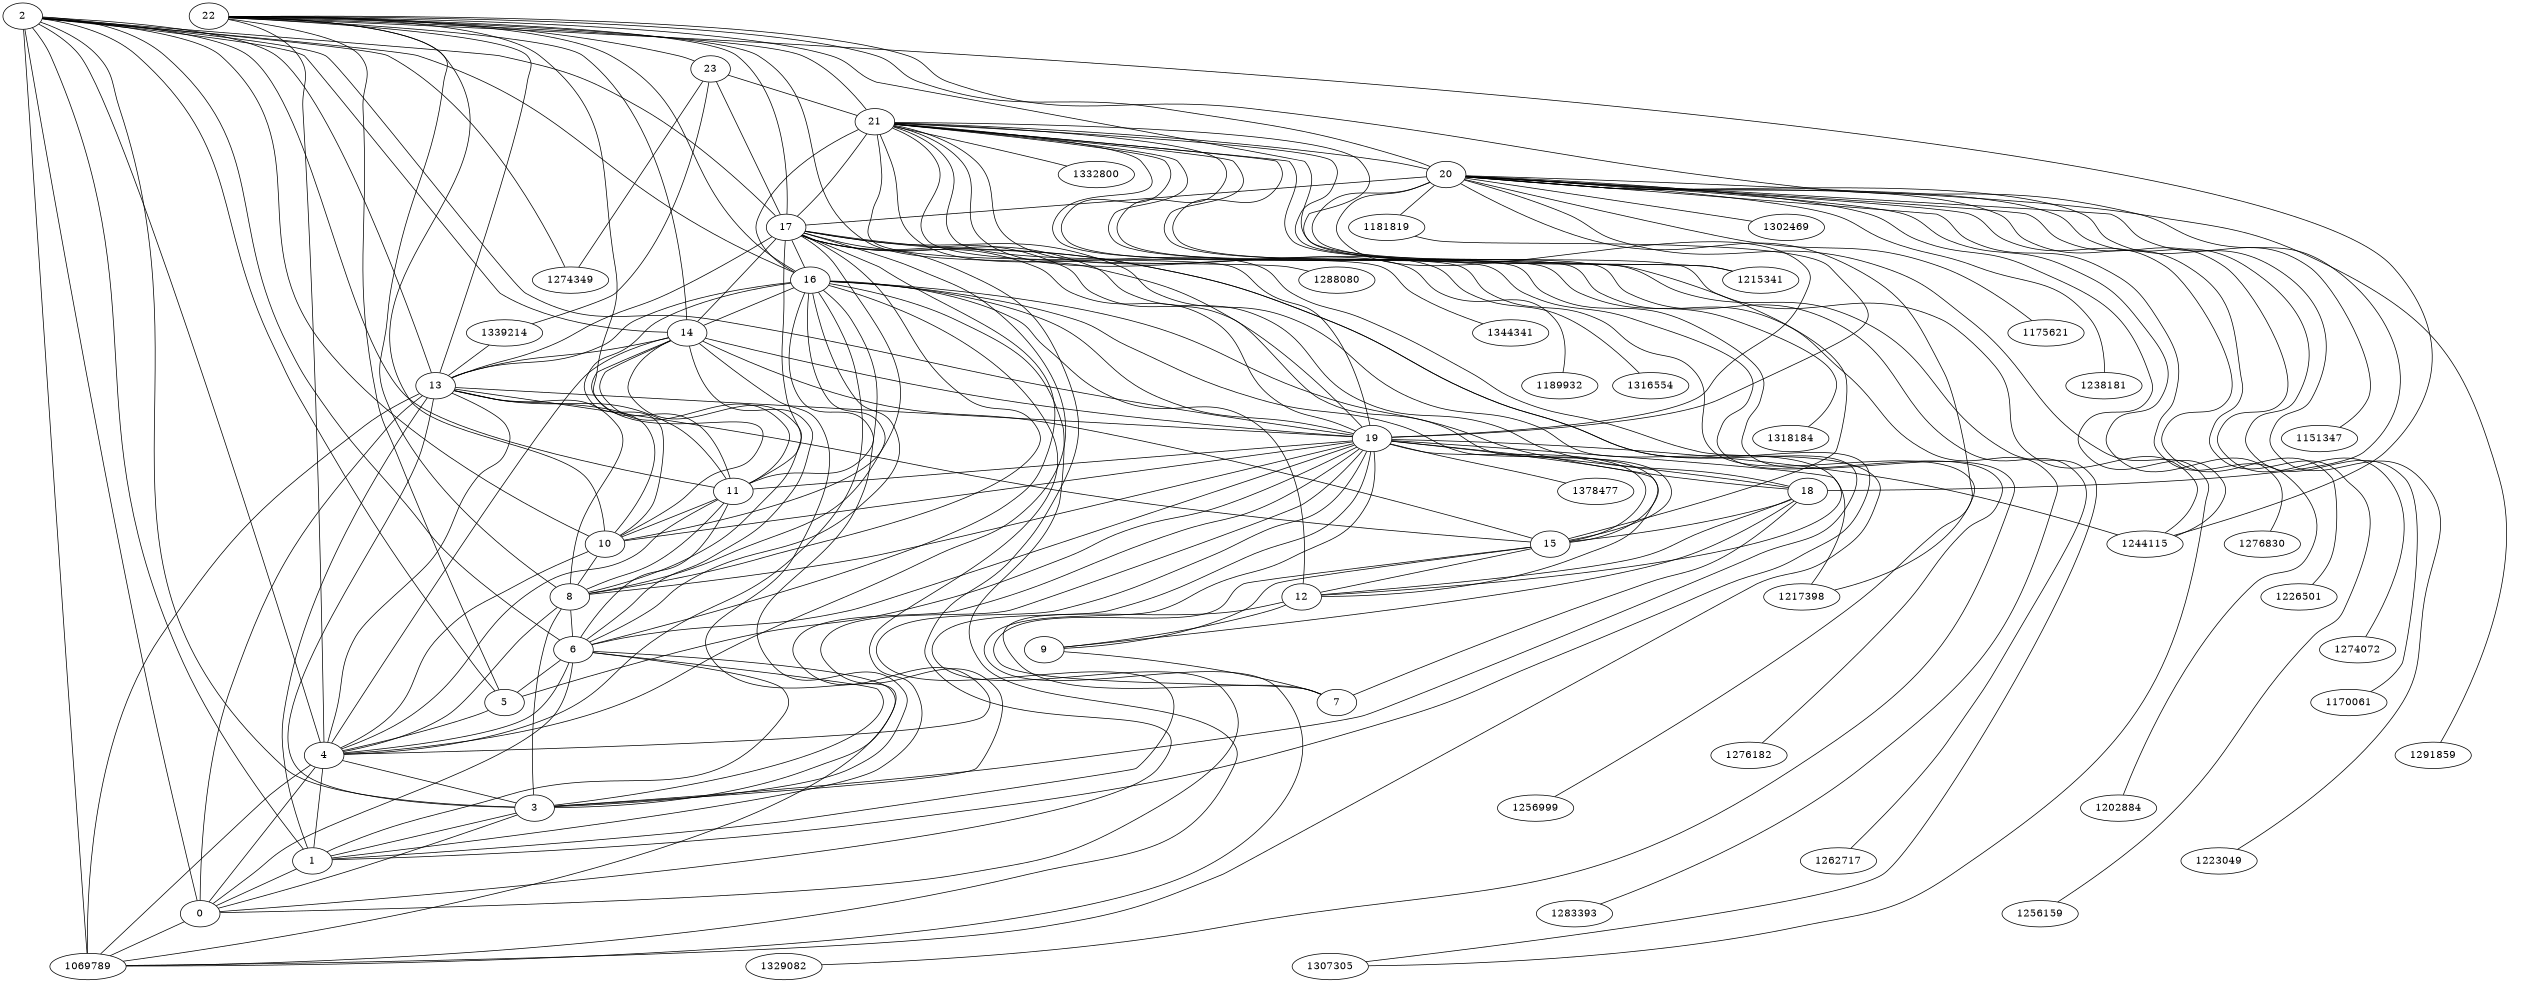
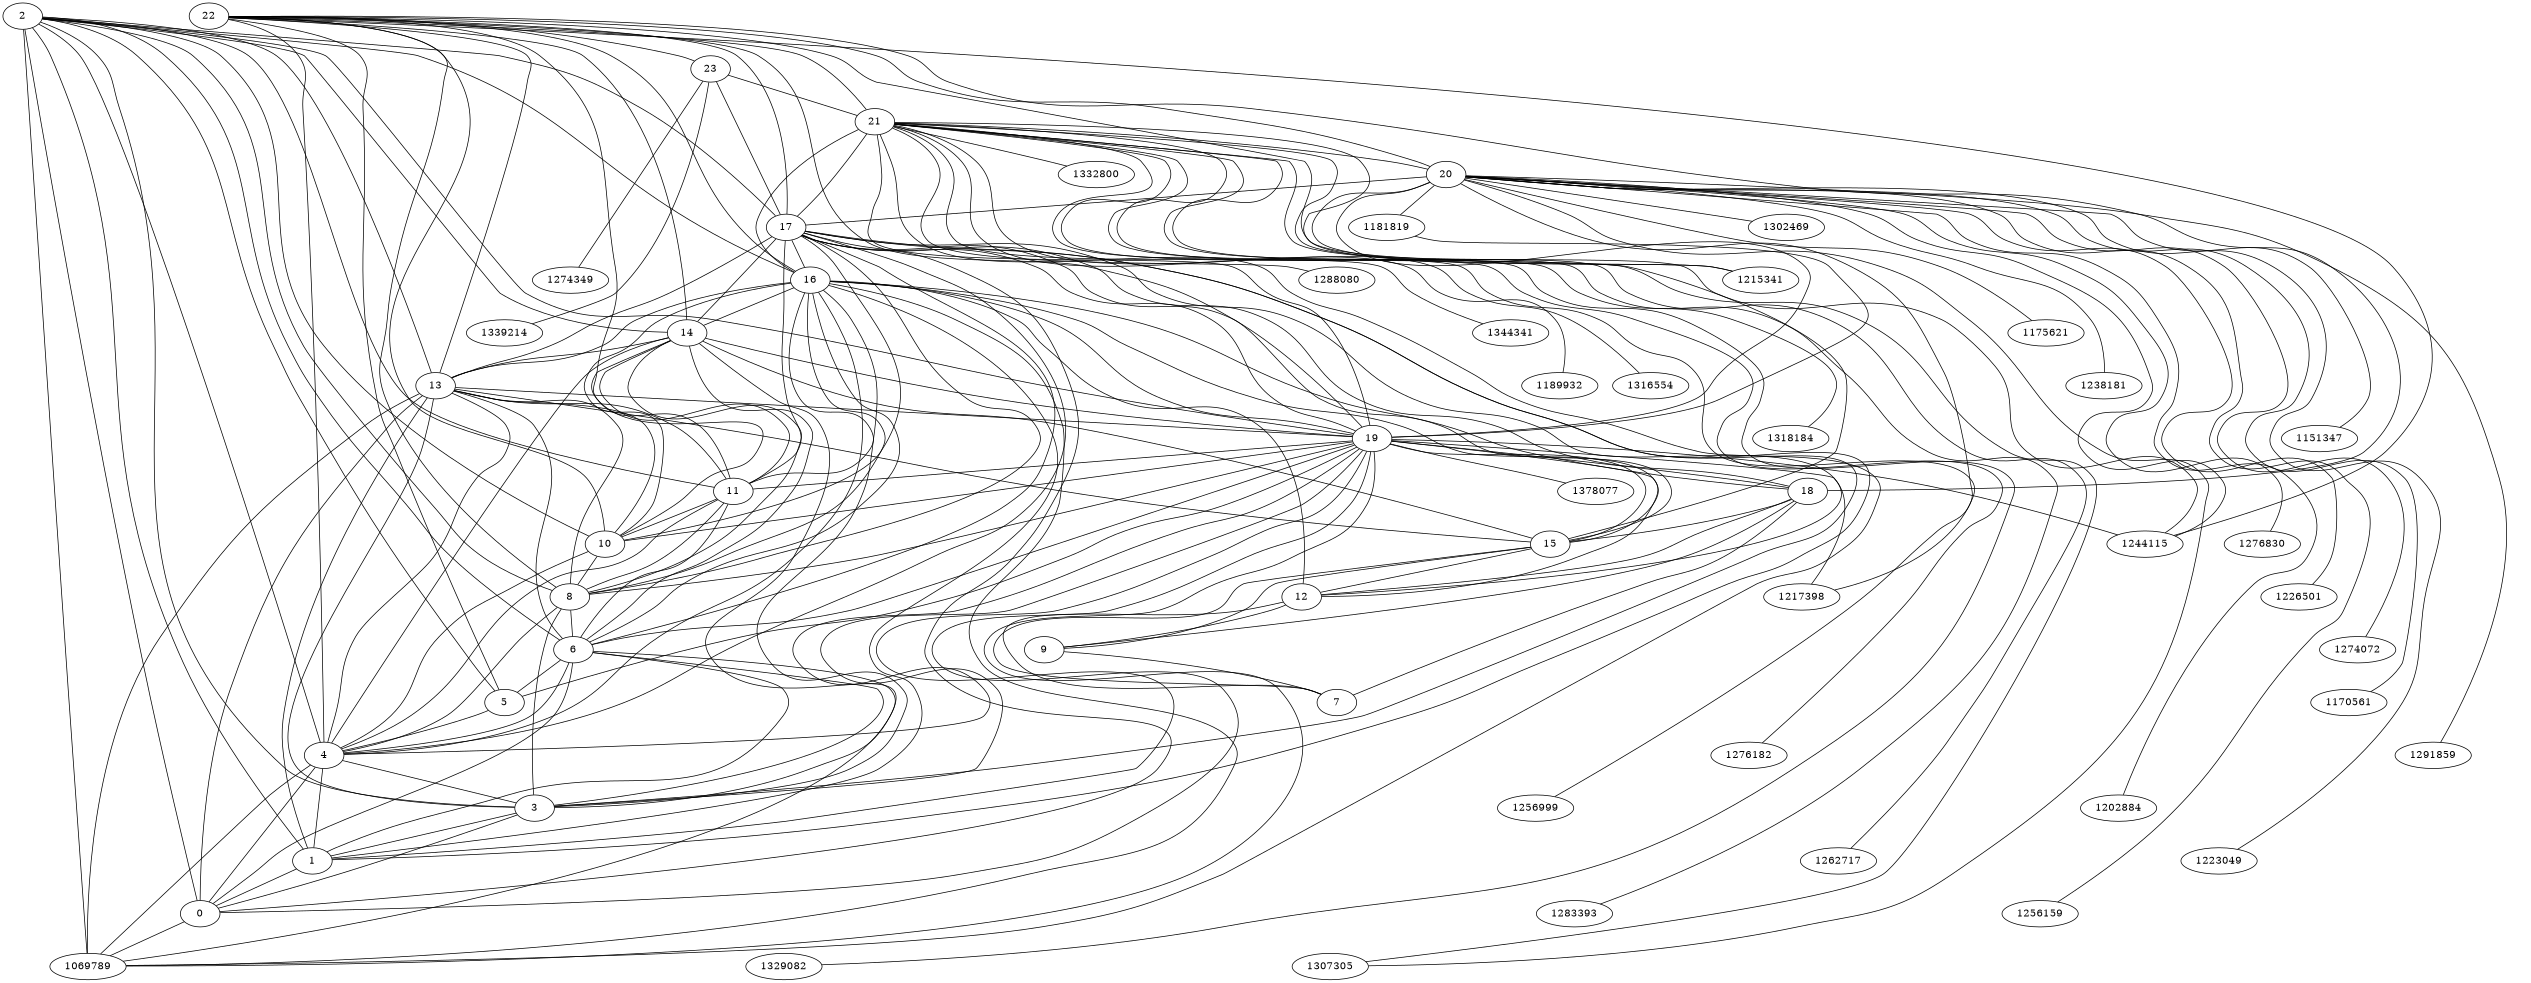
edge "2" -- "1274349": now "2" -- "8"
edge "1339214" -- "13": now "6" -- "13"
node "1378477": label "1378477" -> "1378077"
node "1170061": label "1170061" -> "1170561"
